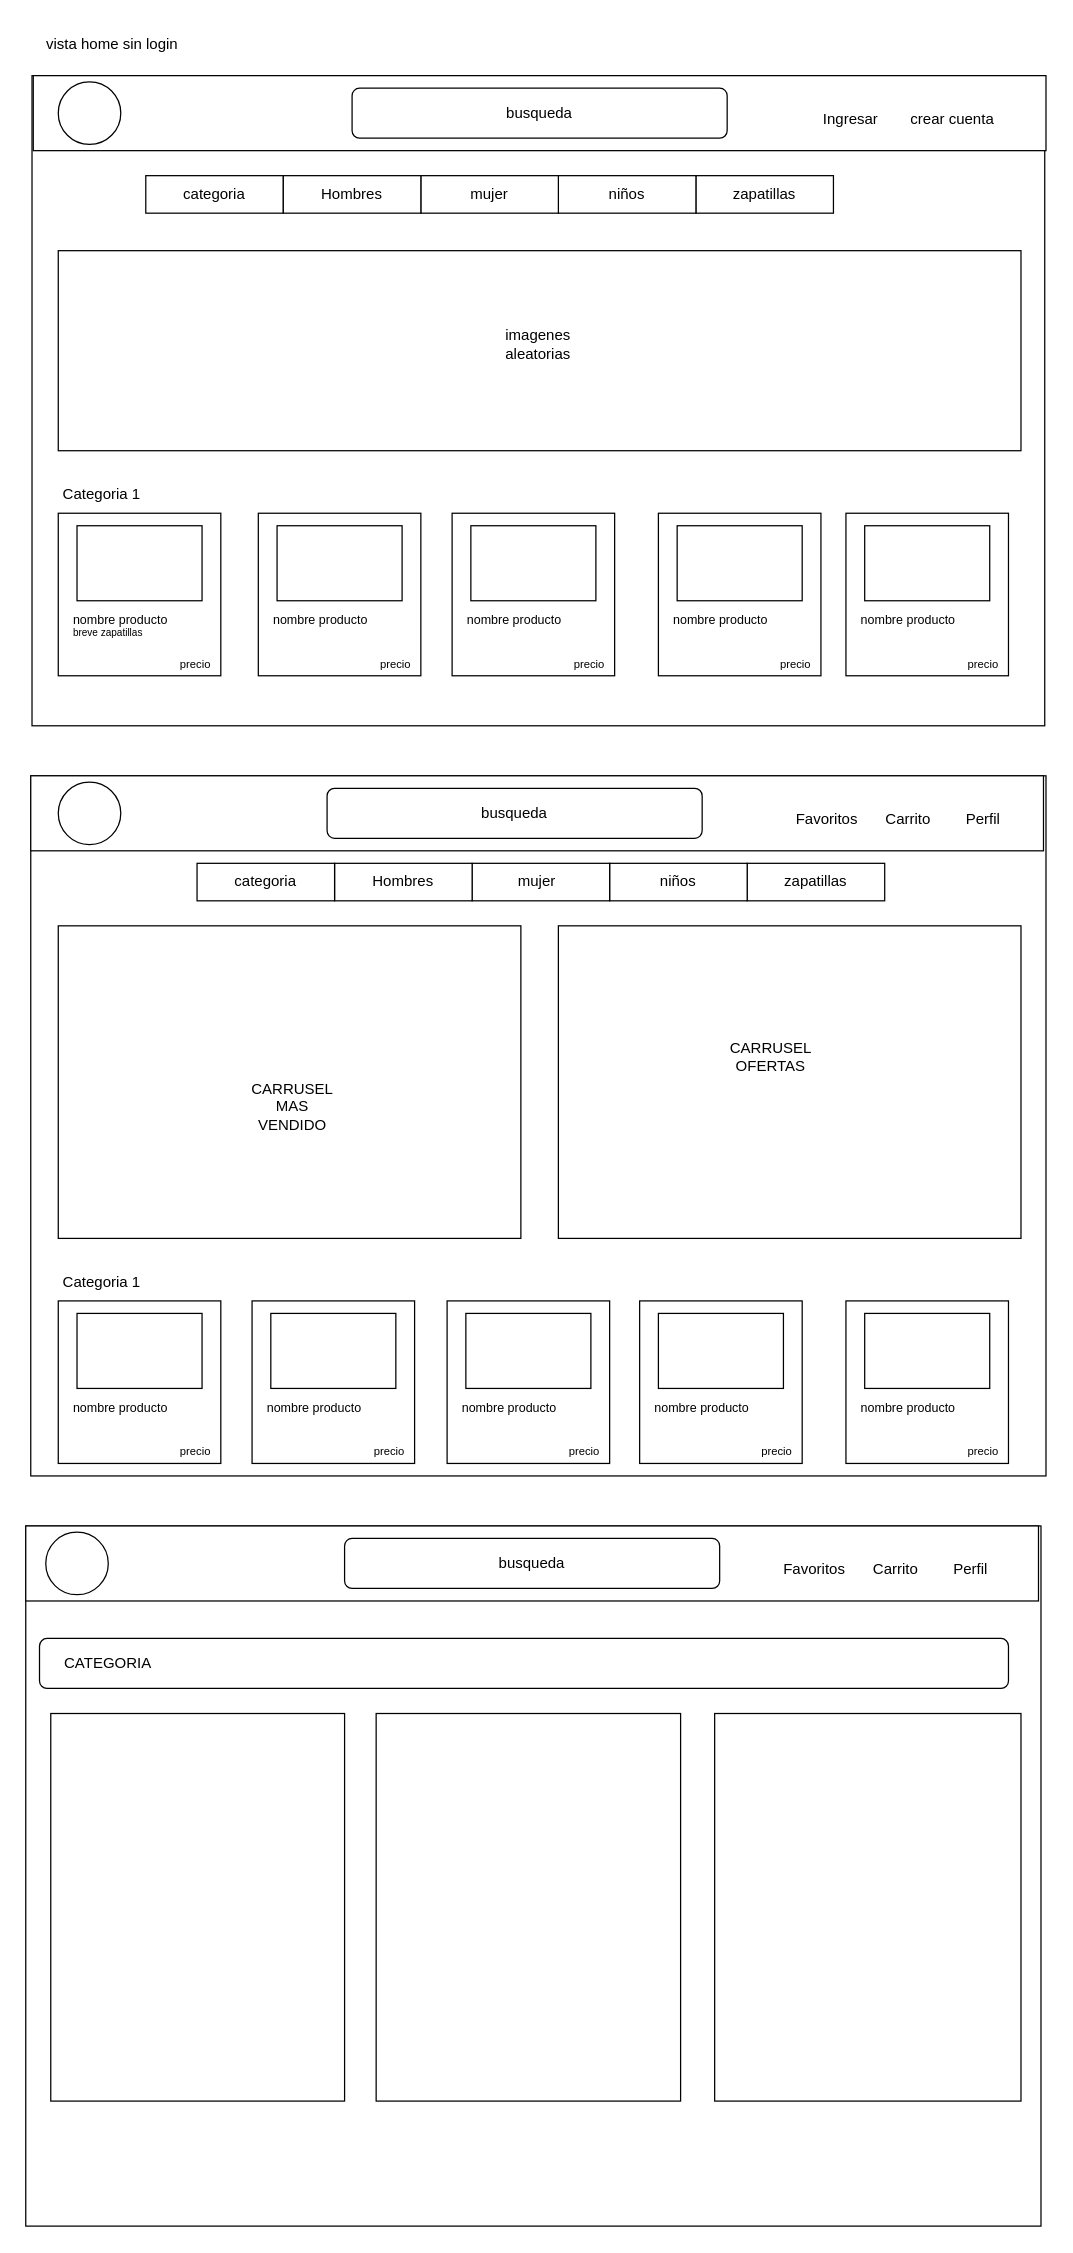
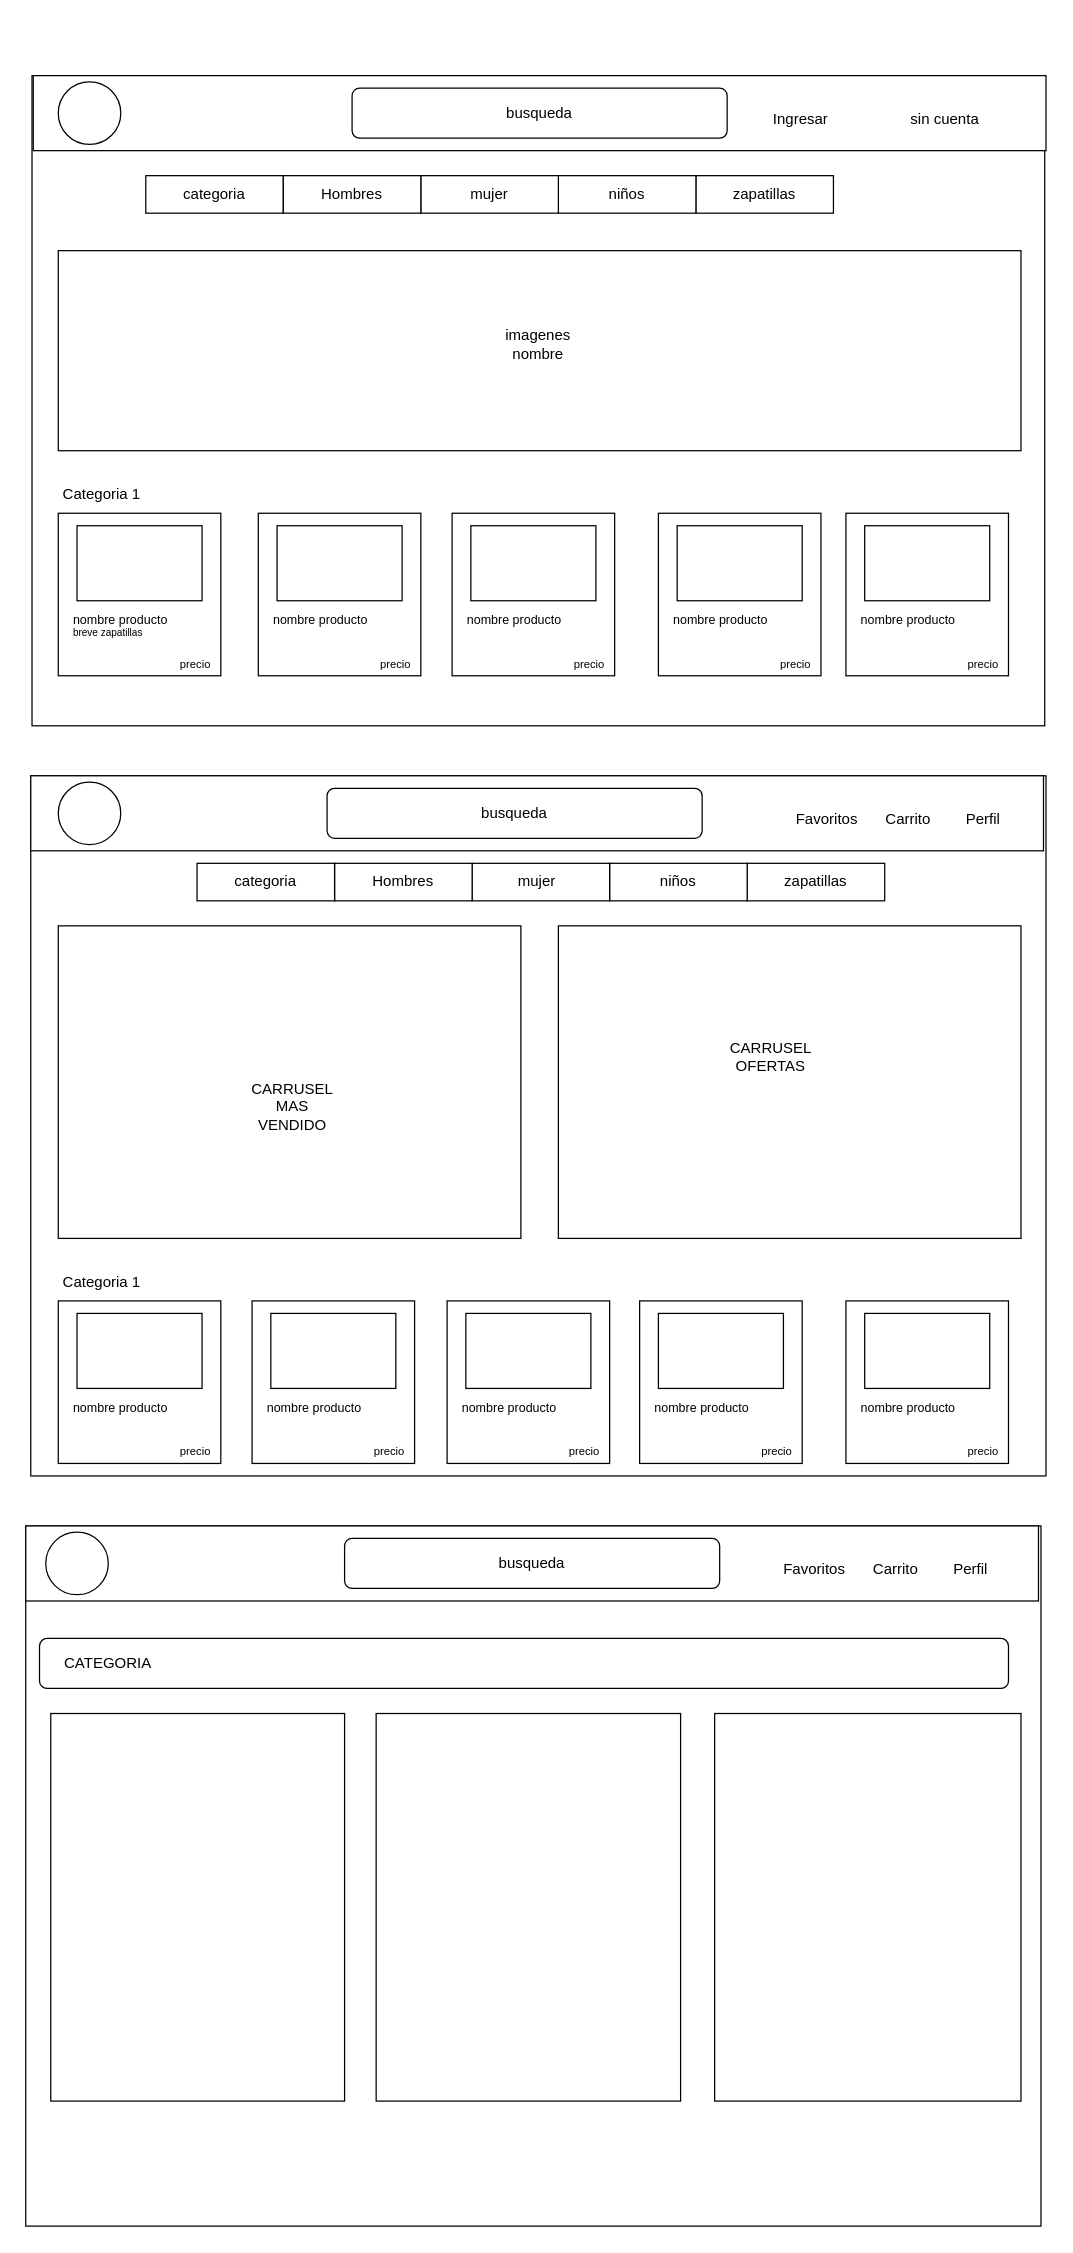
node "vista home sin login": removed
node "crear cuenta": label "crear cuenta" -> "sin cuenta"
node "Ingresar": moved (858, 113) -> (808, 113)
node "imagenes aleatorias": label "imagenes aleatorias" -> "imagenes nombre"
